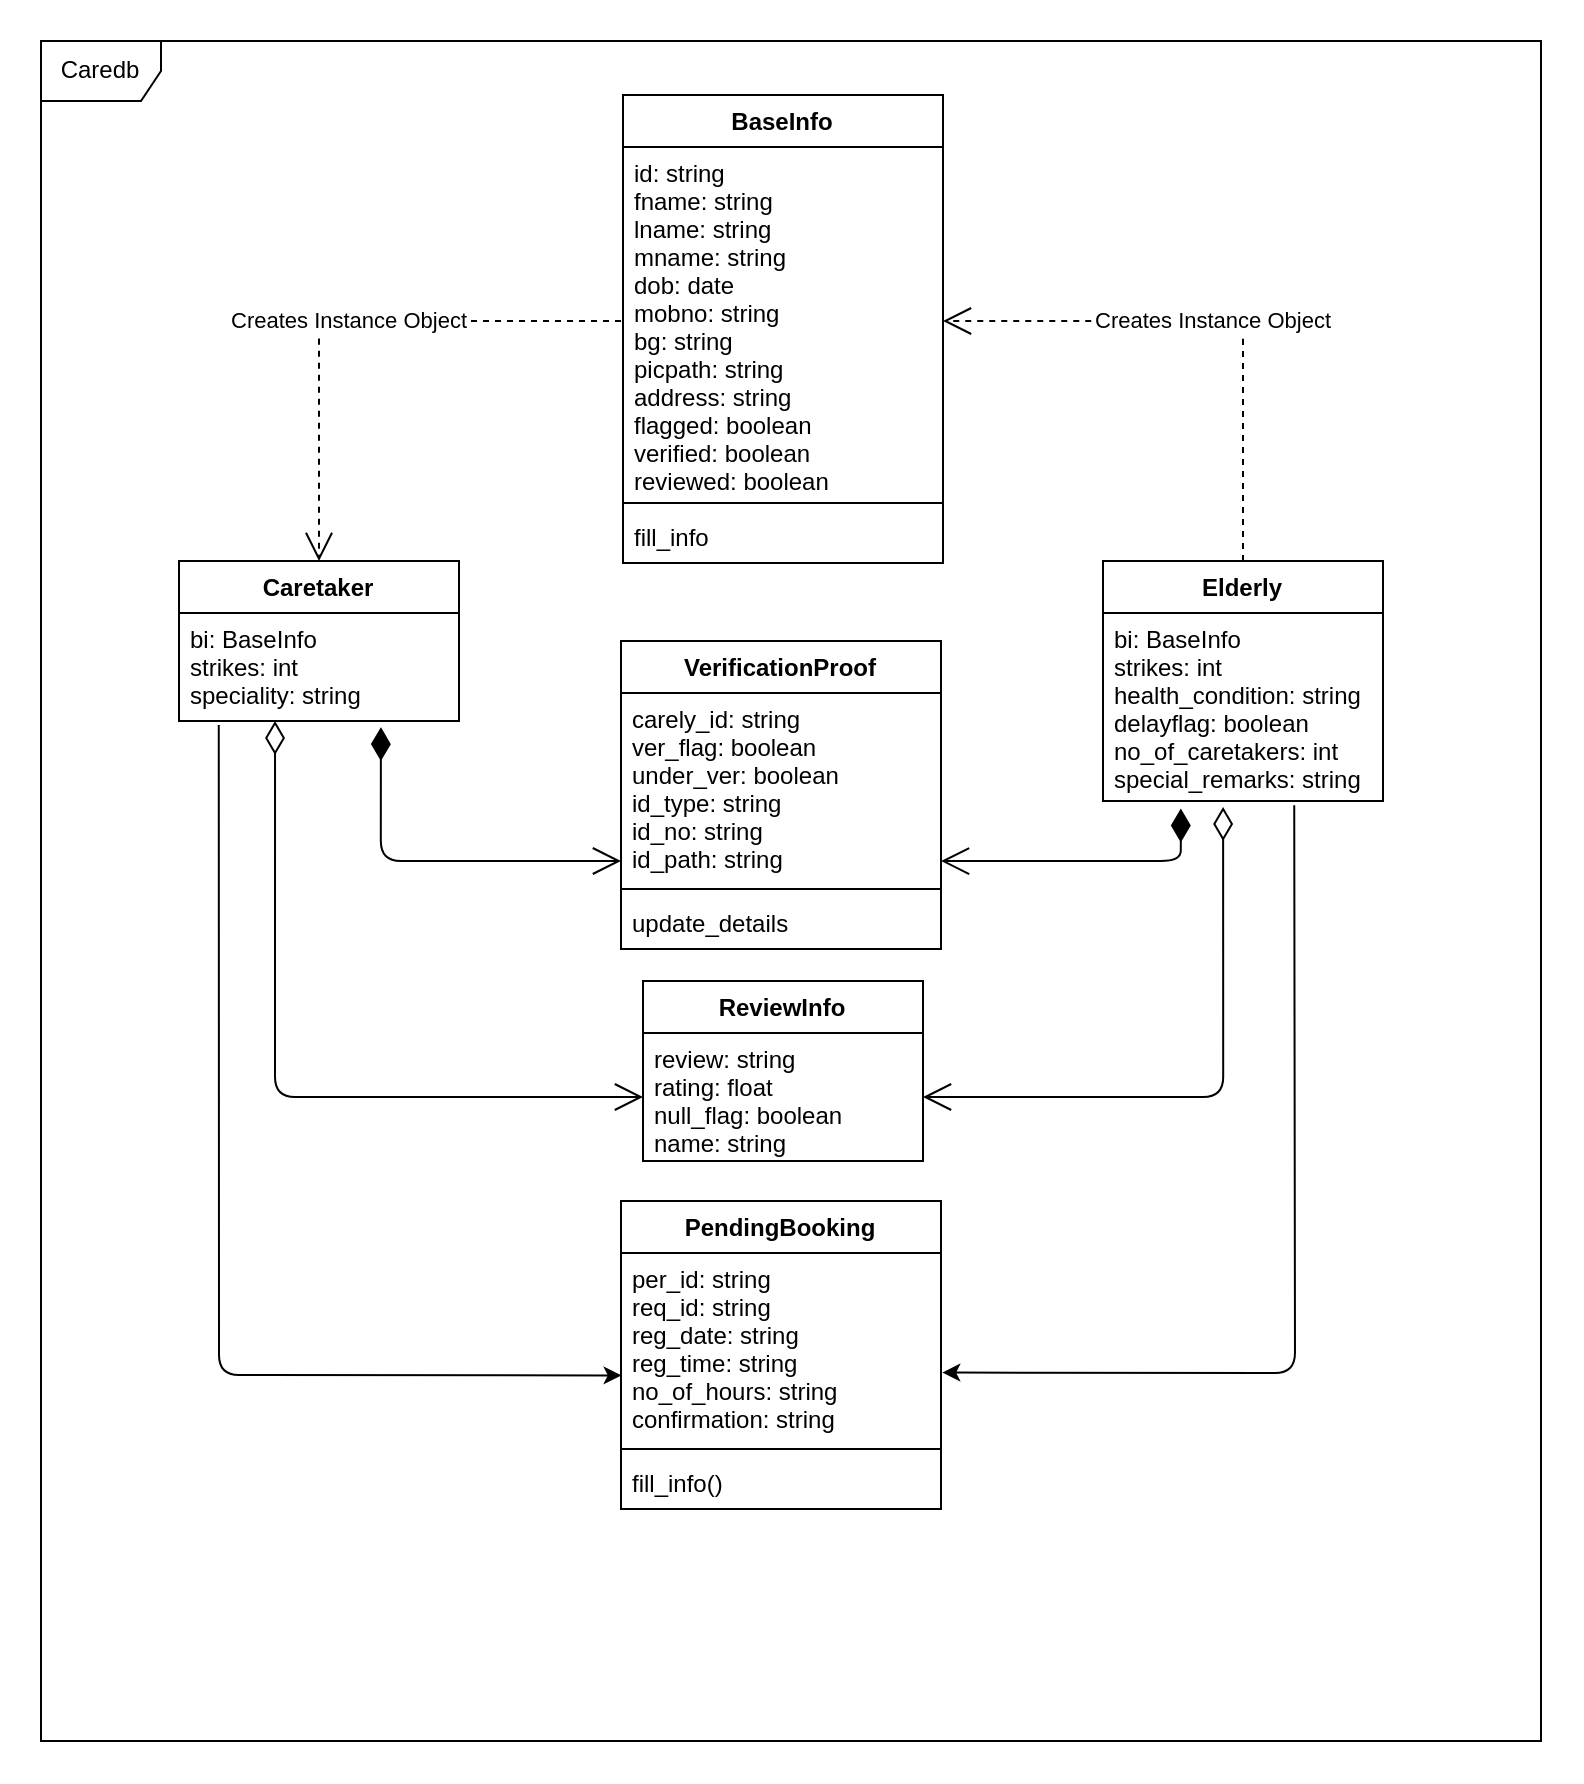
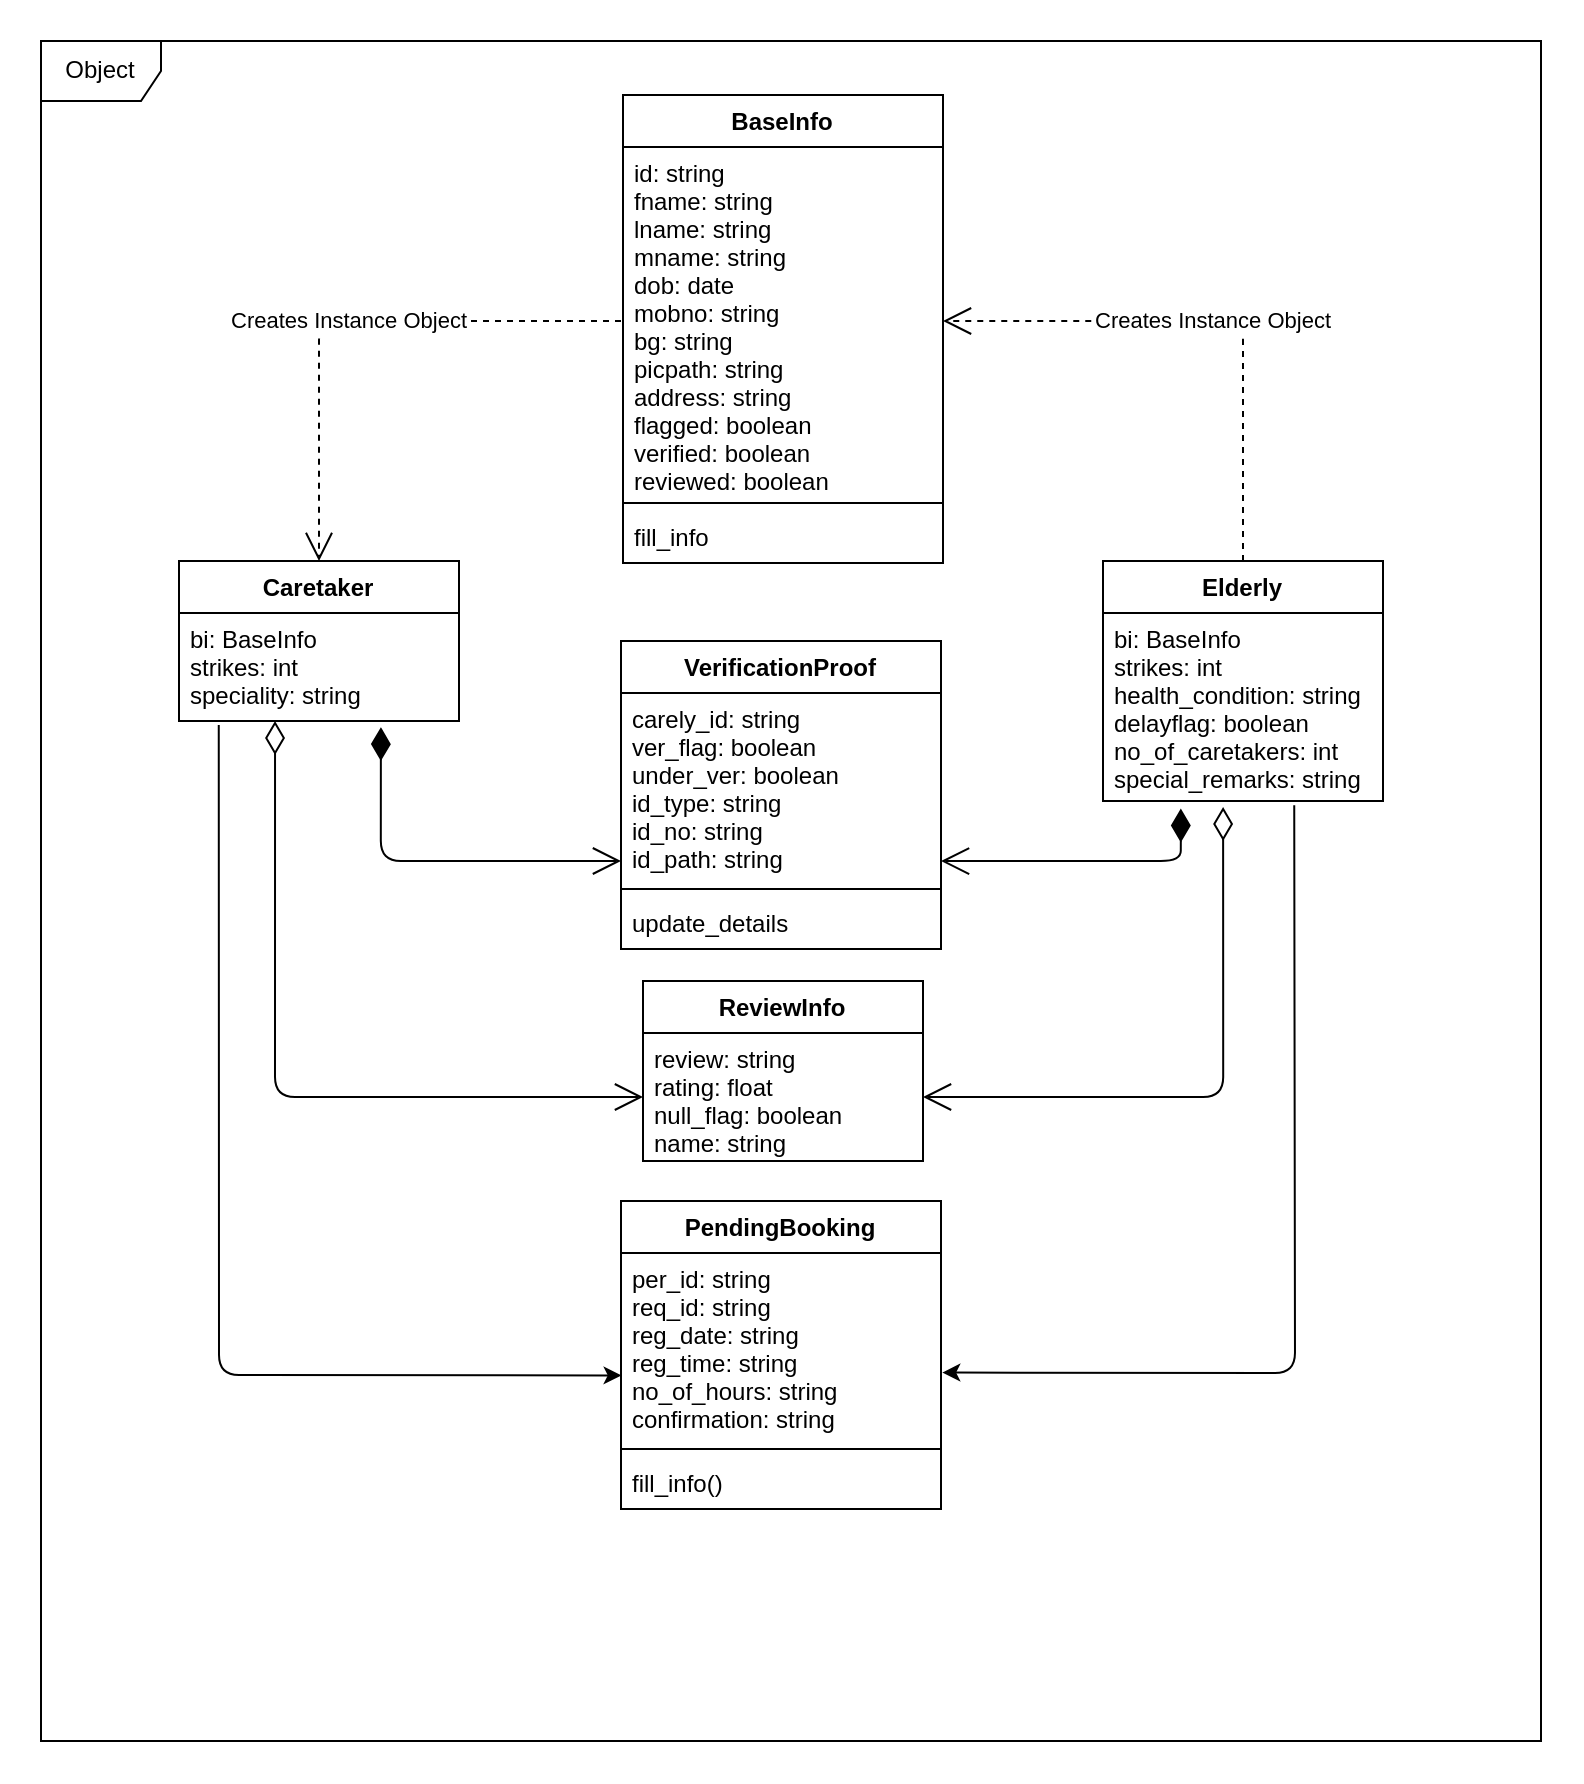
node "Caredb": label "Caredb" -> "Object"
